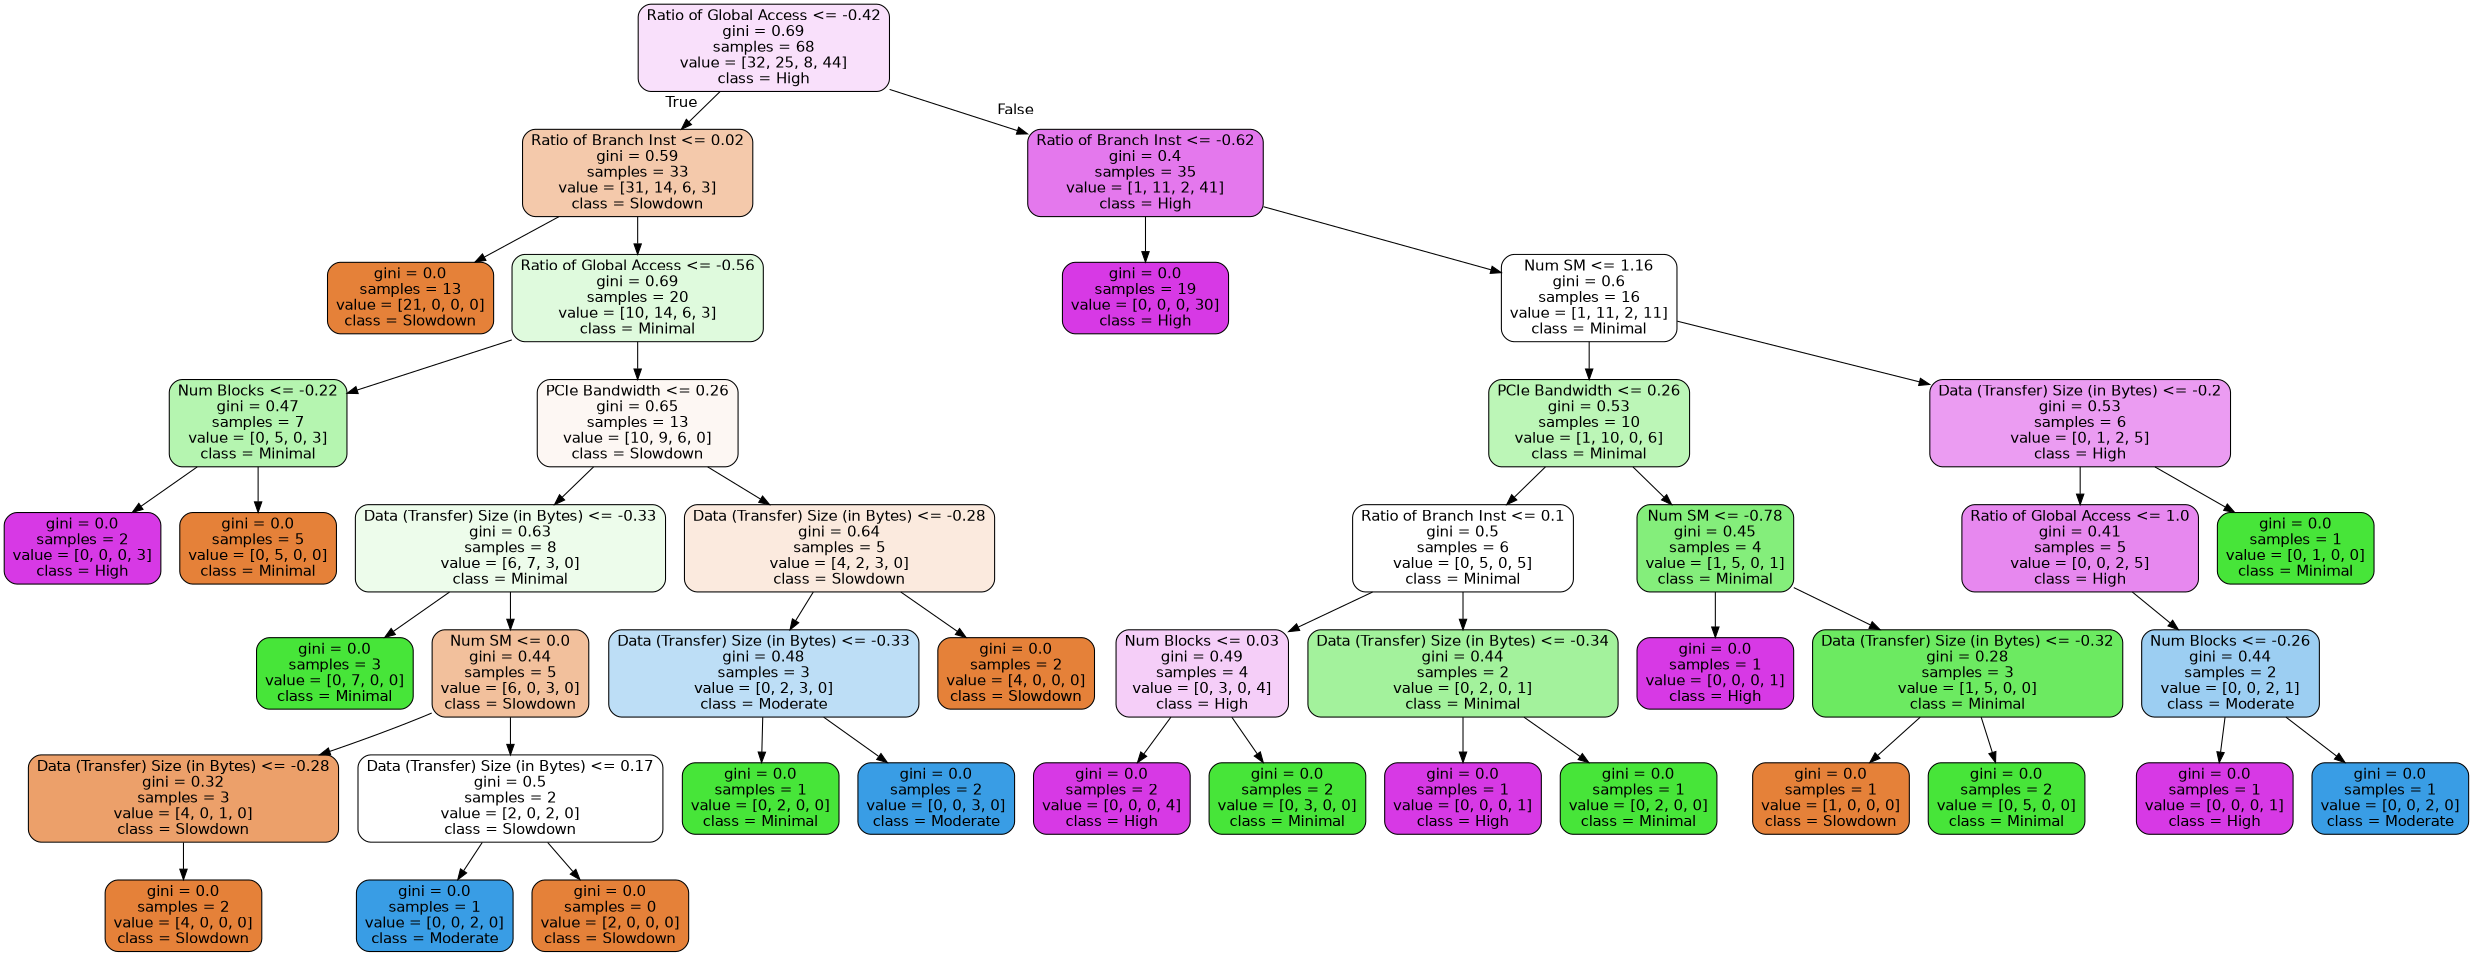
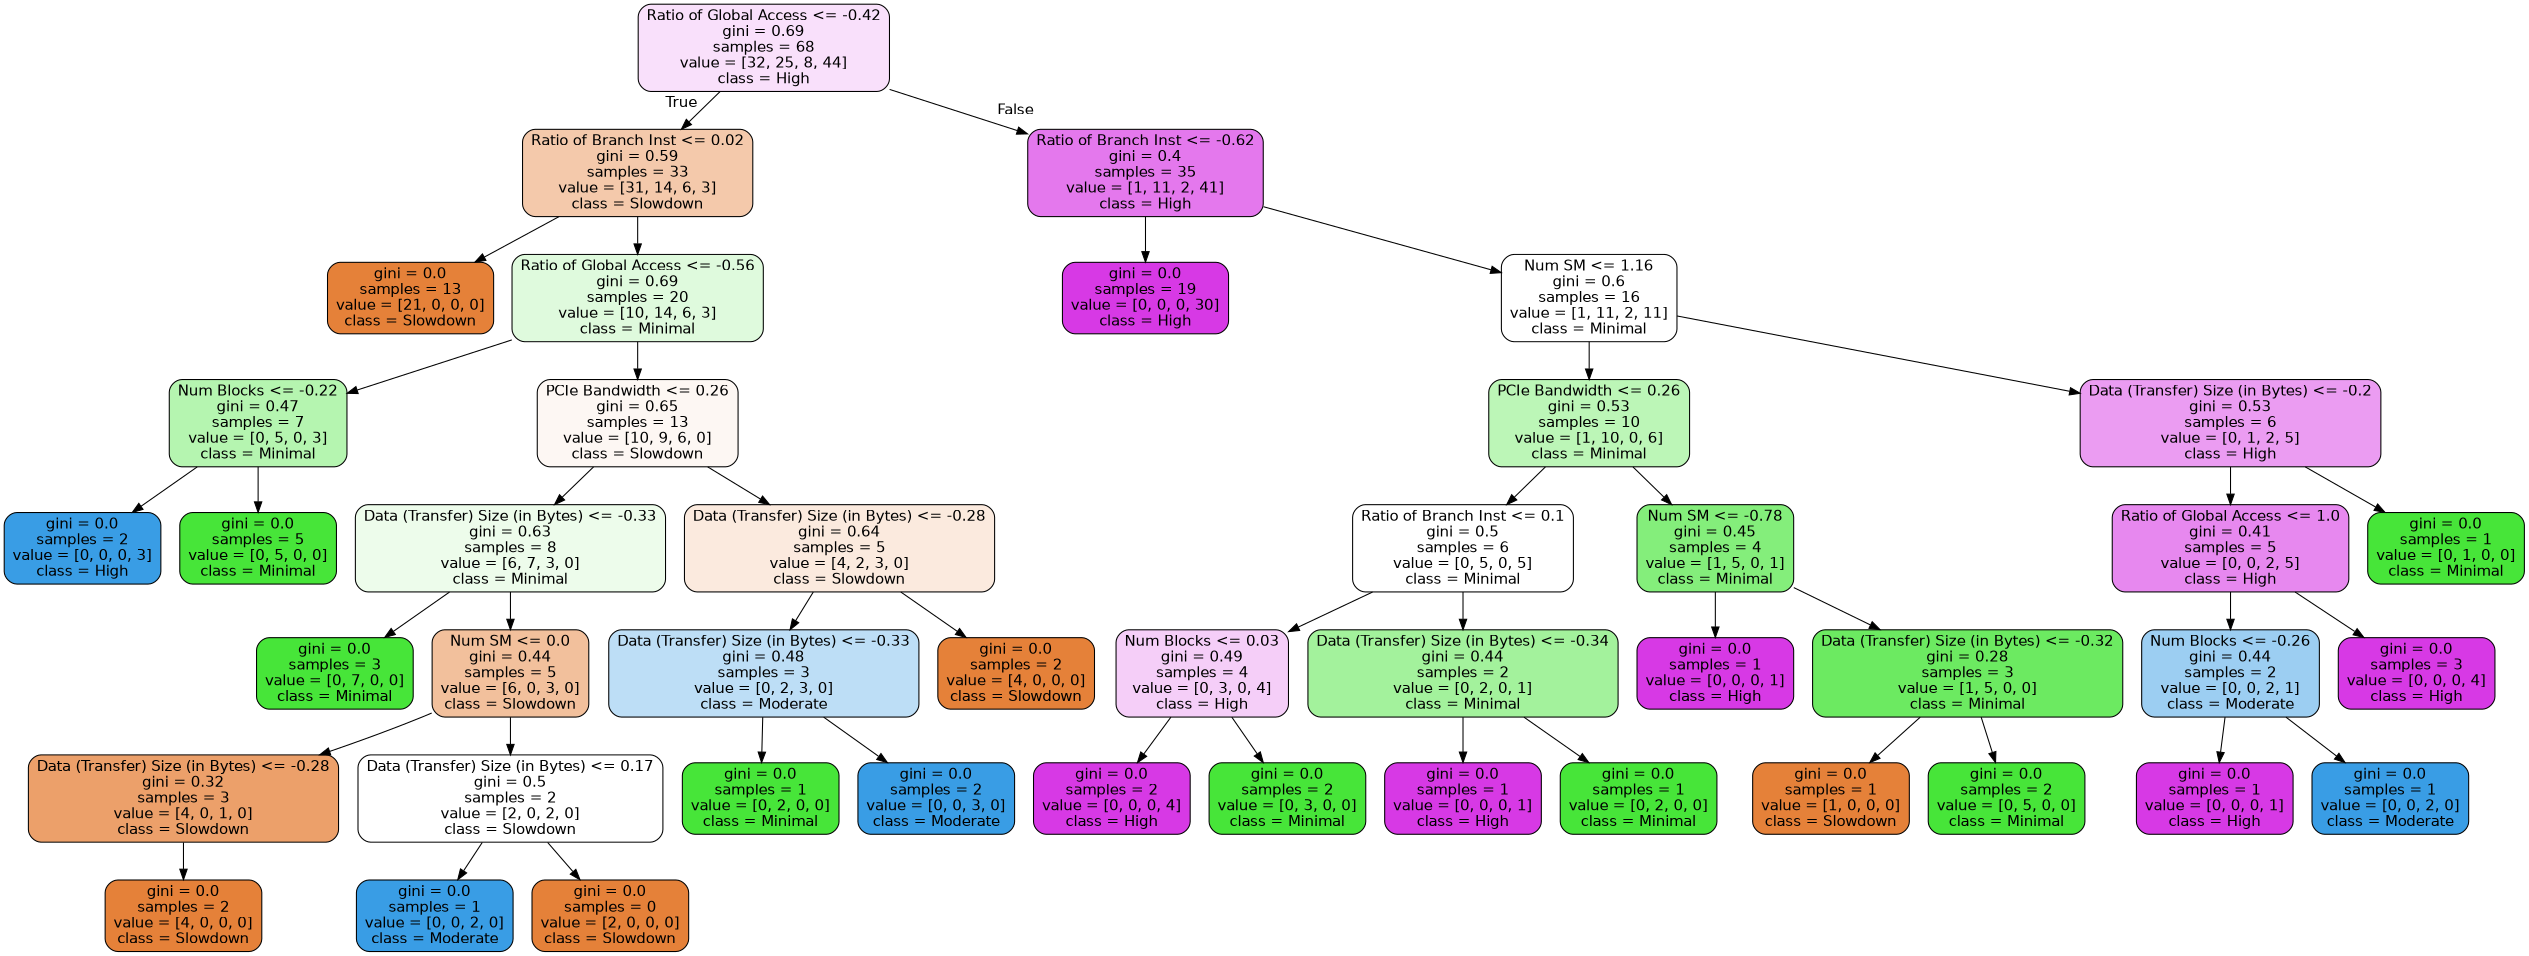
node "gini = 0.0 samples = 2 value = [0, 0, 0, 3] class = High": fillcolor #d739e5 -> #399de5
node "gini = 0.0 samples = 5 value = [0, 5, 0, 0] class = Minimal": fillcolor #e58139 -> #47e539
node "gini = 0.0 samples = 3 value = [0, 0, 0, 4] class = High": added
